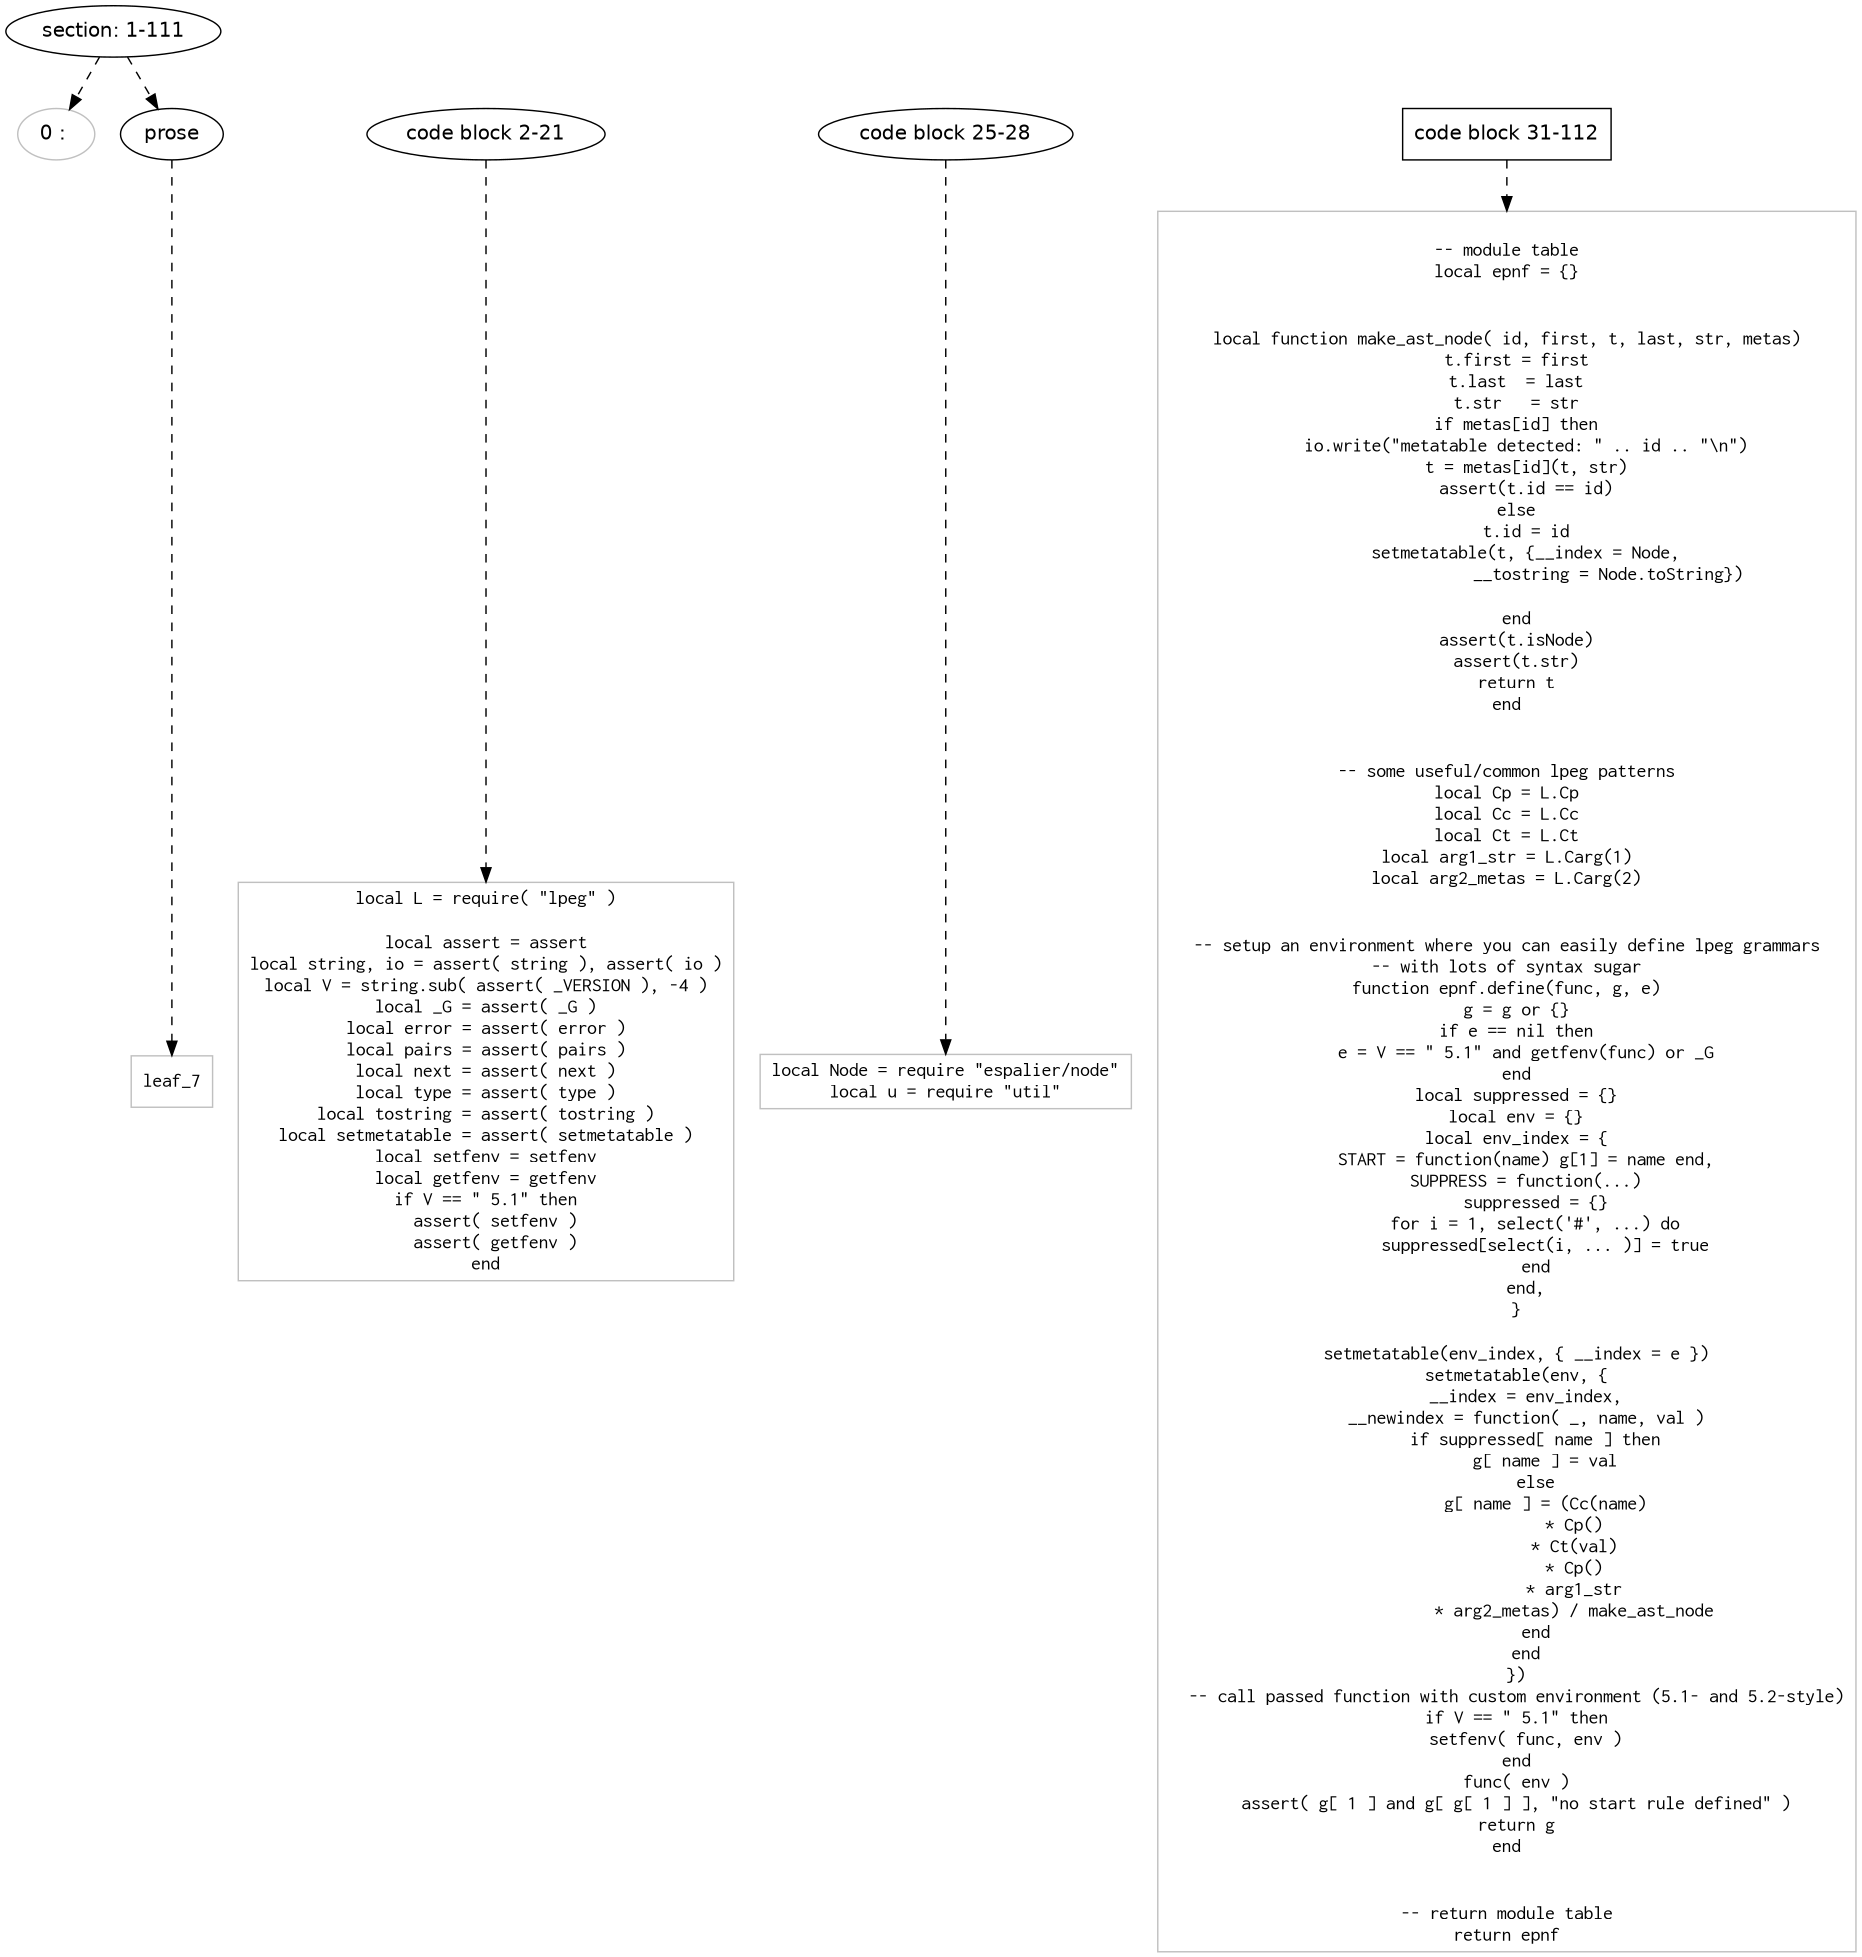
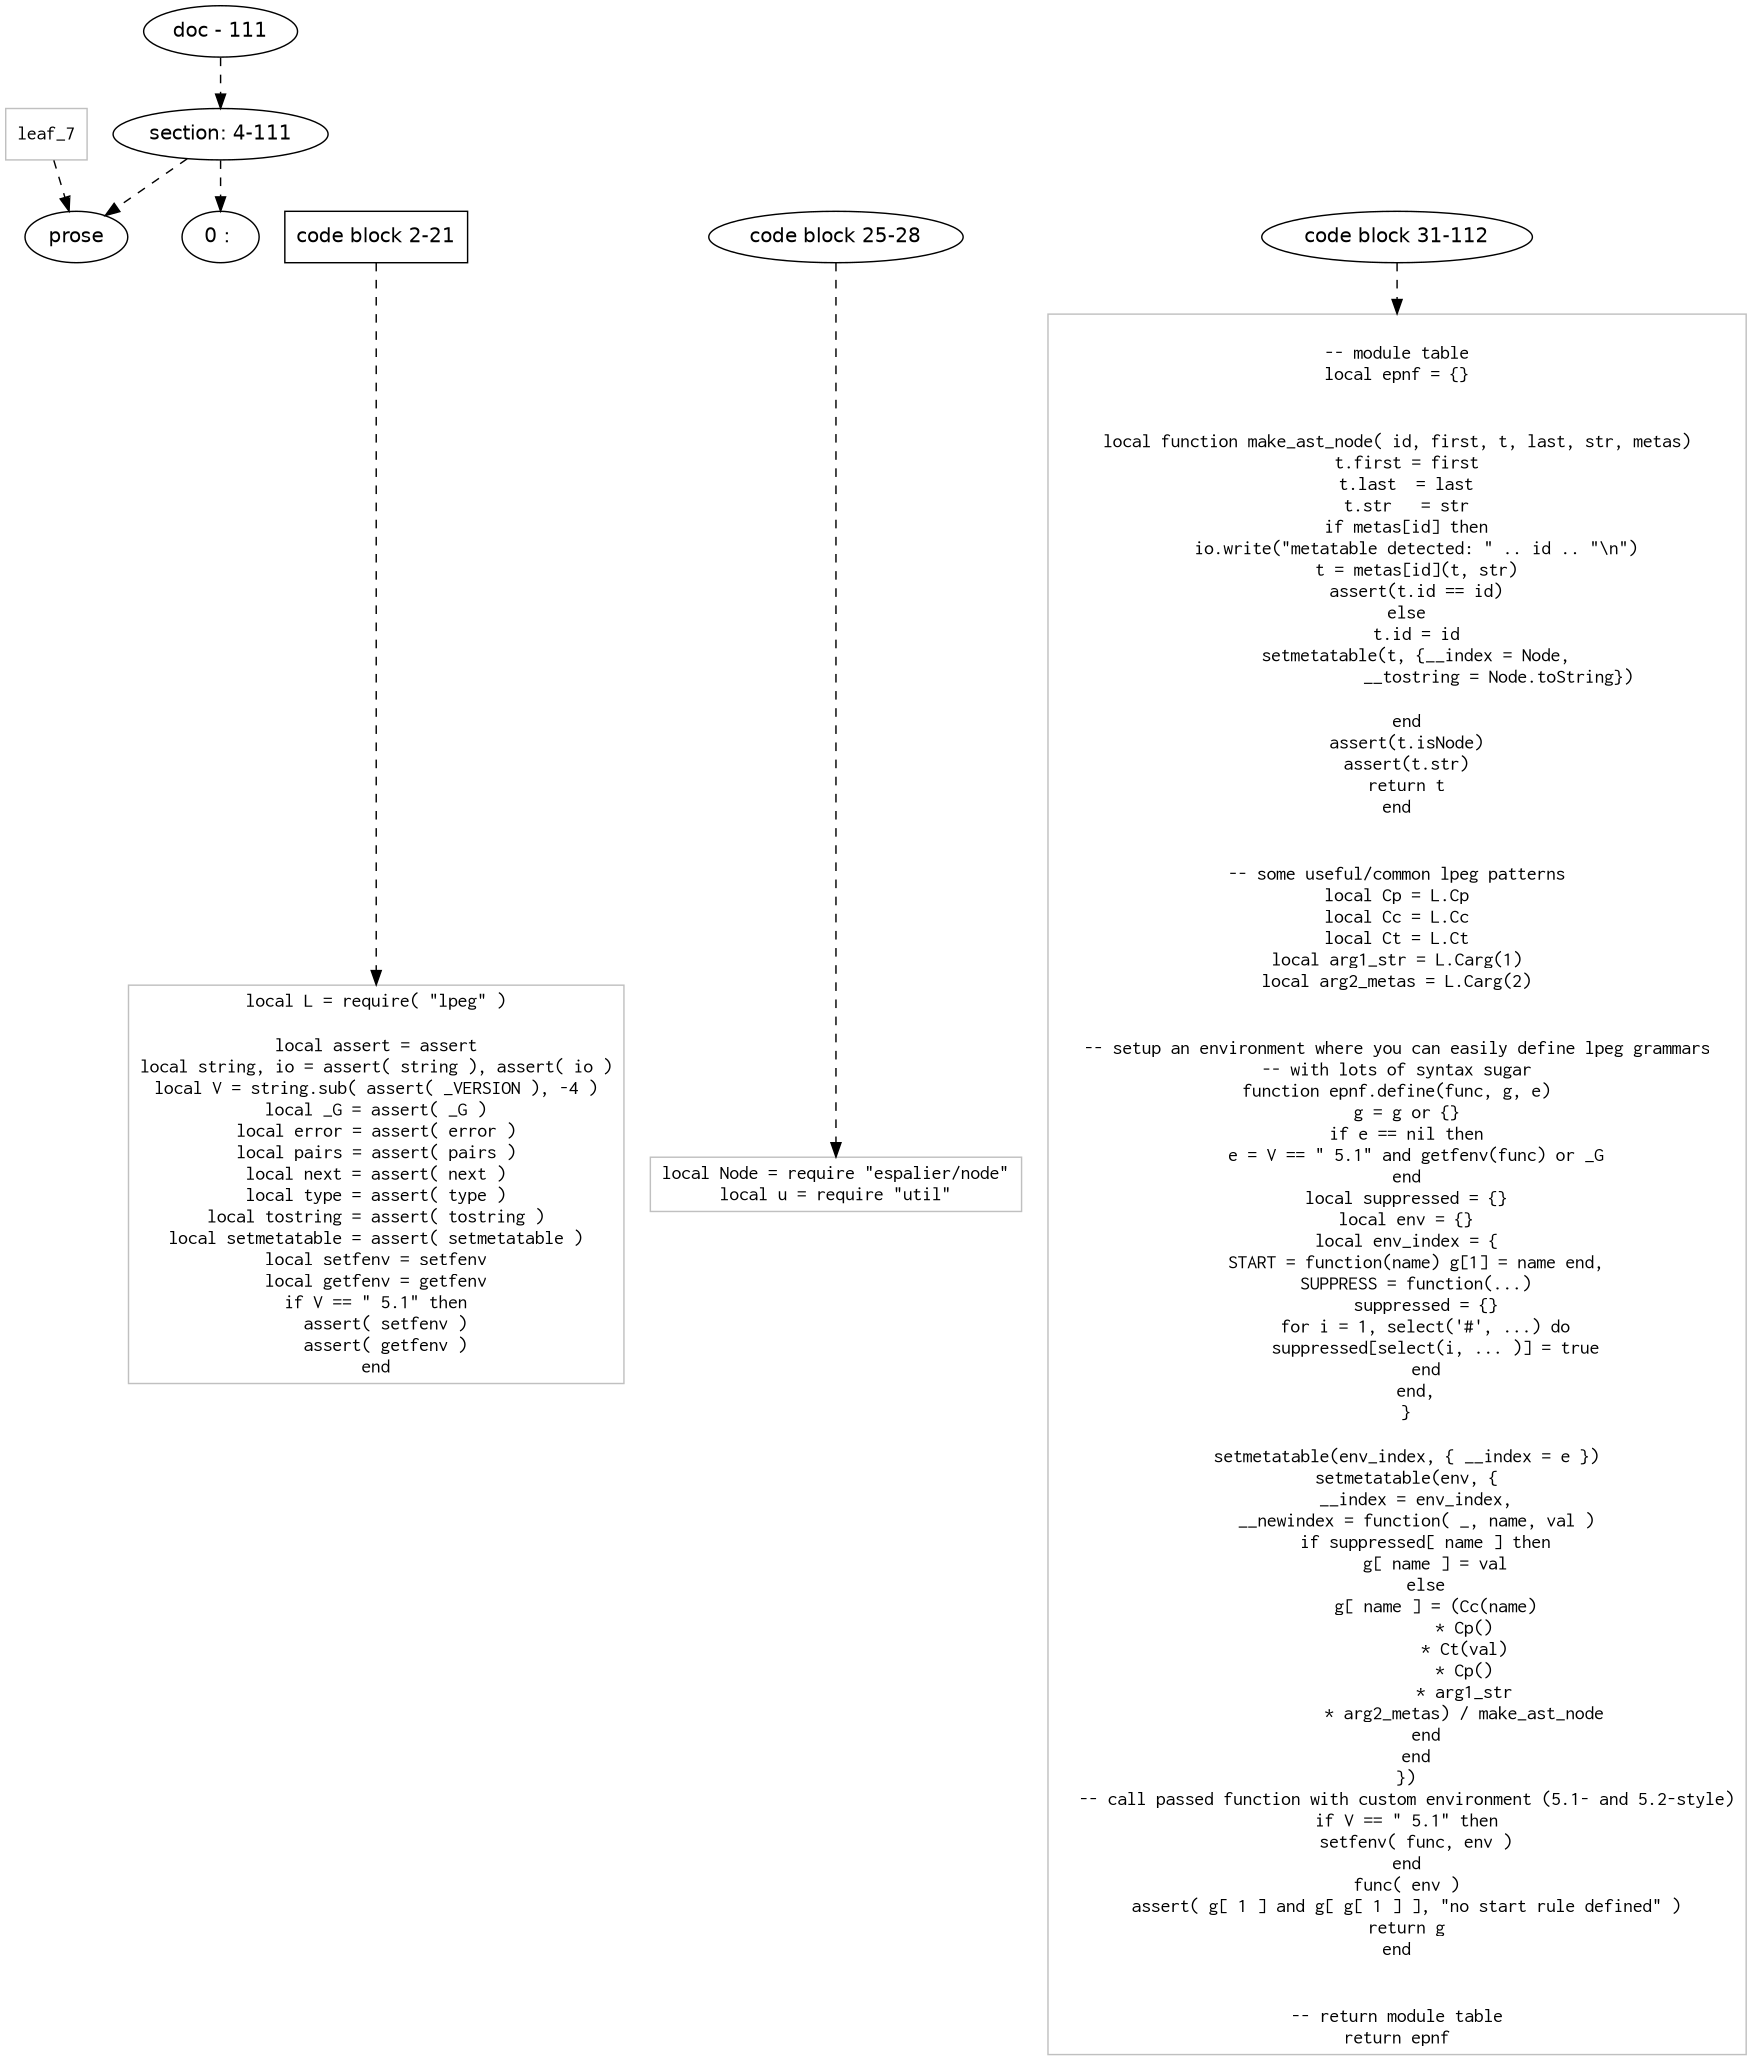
node "section: 1-111": label "section: 1-111" -> "section: 4-111"
node "doc - 111": added
node "0 :": color Gray -> black
node "code block 2-21": shape ellipse -> box
node "code block 31-112": shape box -> ellipse
edge "prose" -> "leaf_7": reversed
